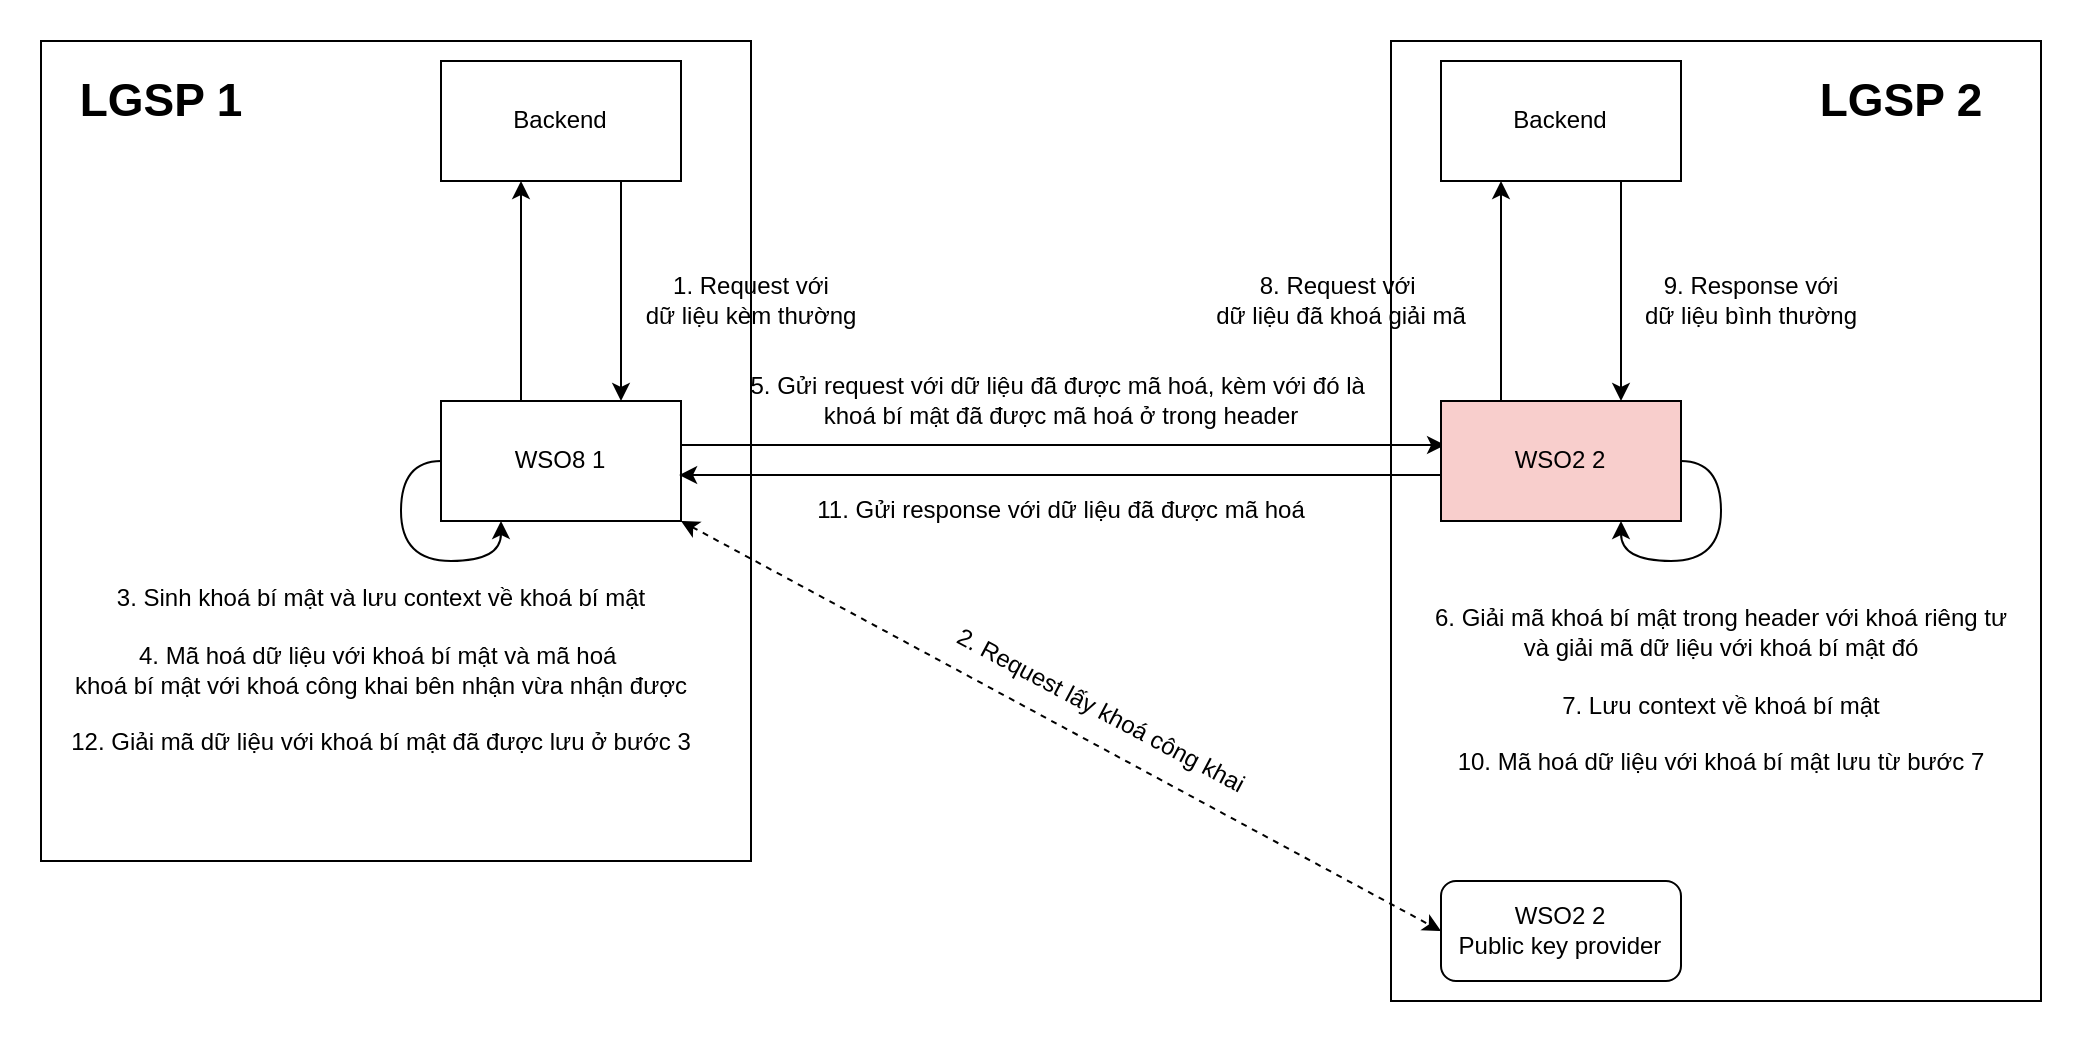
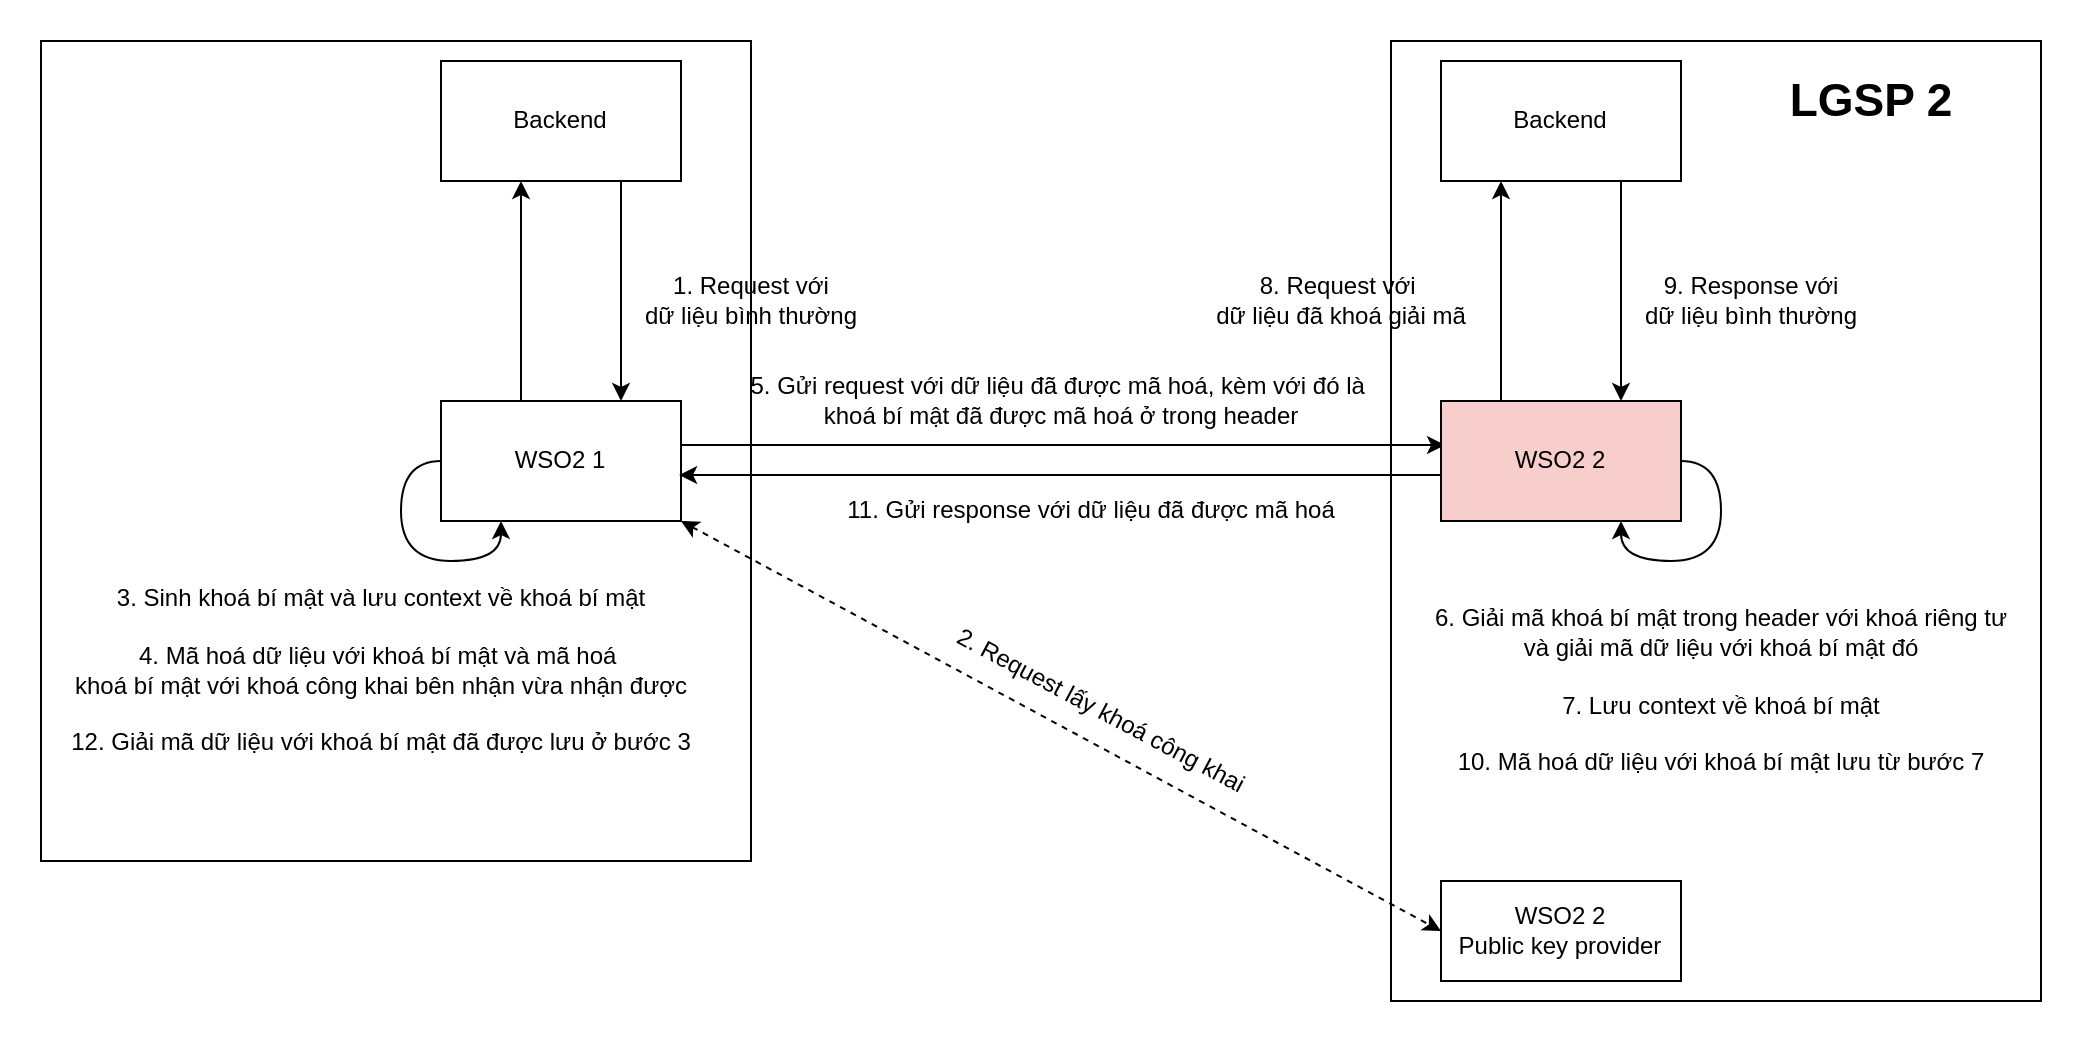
node "LGSP 1": removed
node "LGSP 2": moved (1901, 101) -> (1871, 101)
node "1. Request với dữ liệu kèm thường": label "1. Request với dữ liệu kèm thường" -> "1. Request với dữ liệu bình thường"
node "WSO8 1": label "WSO8 1" -> "WSO2 1"
node "11. Gửi response với dữ liệu đã được mã hoá": moved (1061, 511) -> (1091, 511)
node "WSO2 2 Public key provider": shape rounded rectangle -> rectangle
